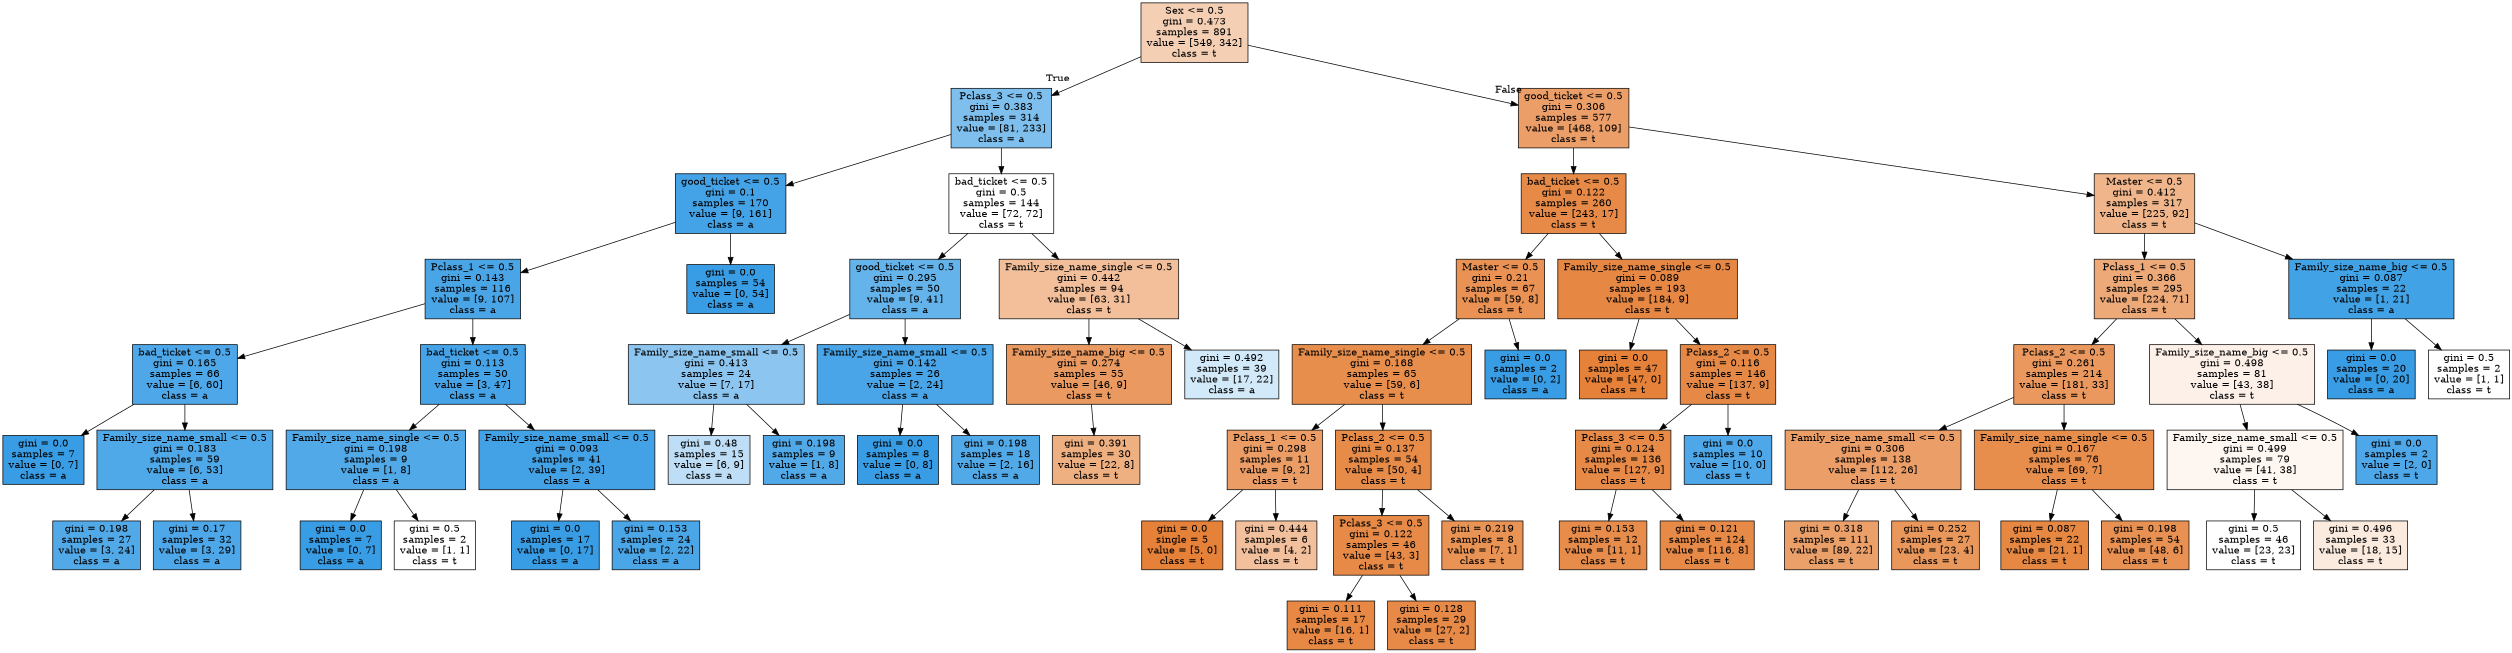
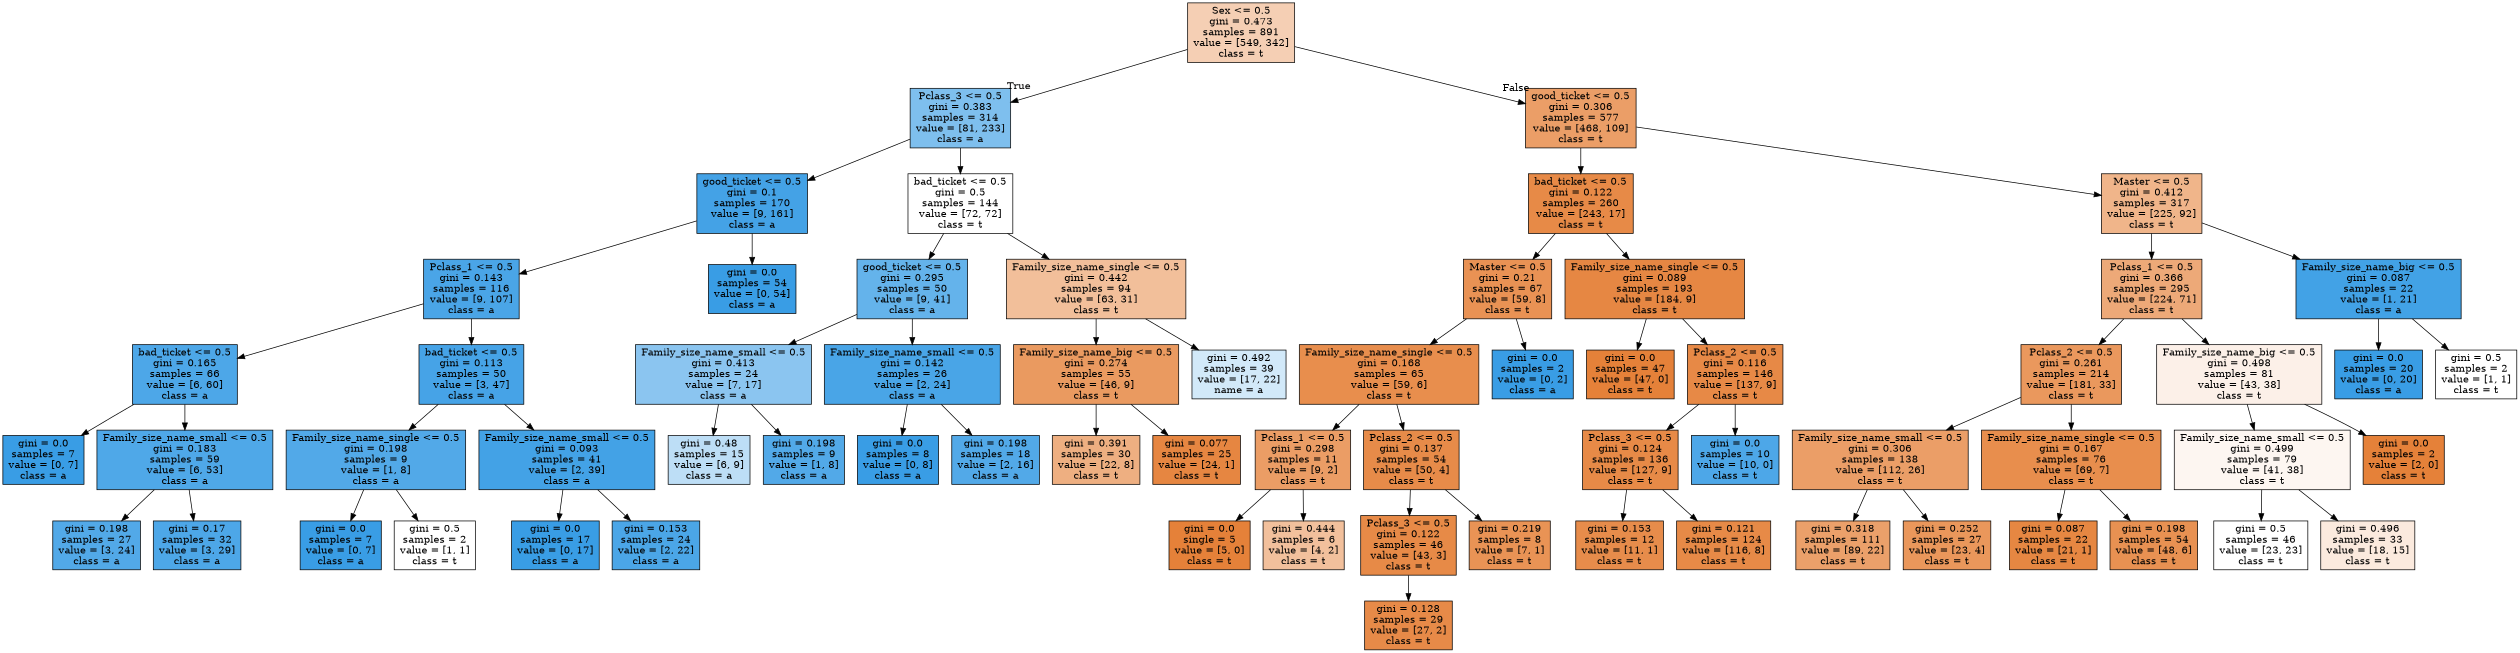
node "gini = 0.492 samples = 39 value = [17, 22] class = a": label "gini = 0.492 samples = 39 value = [17, 22] class = a" -> "gini = 0.492 samples = 39 value = [17, 22] name = a"
node "gini = 0.077 samples = 25 value = [24, 1] class = t": added
node "gini = 0.0 samples = 2 value = [2, 0] class = t": fillcolor #4da7e8 -> #e58139
node "gini = 0.111 samples = 17 value = [16, 1] class = t": removed
